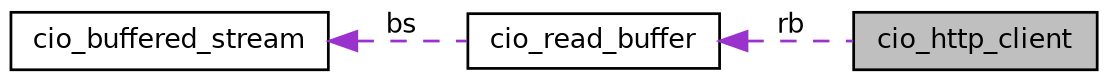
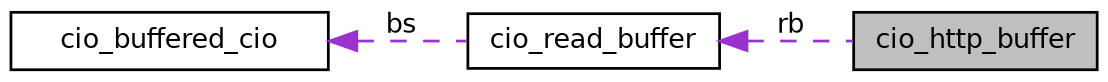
node "cio_buffered_stream": label "cio_buffered_stream" -> "cio_buffered_cio"
node "cio_http_client": label "cio_http_client" -> "cio_http_buffer"
